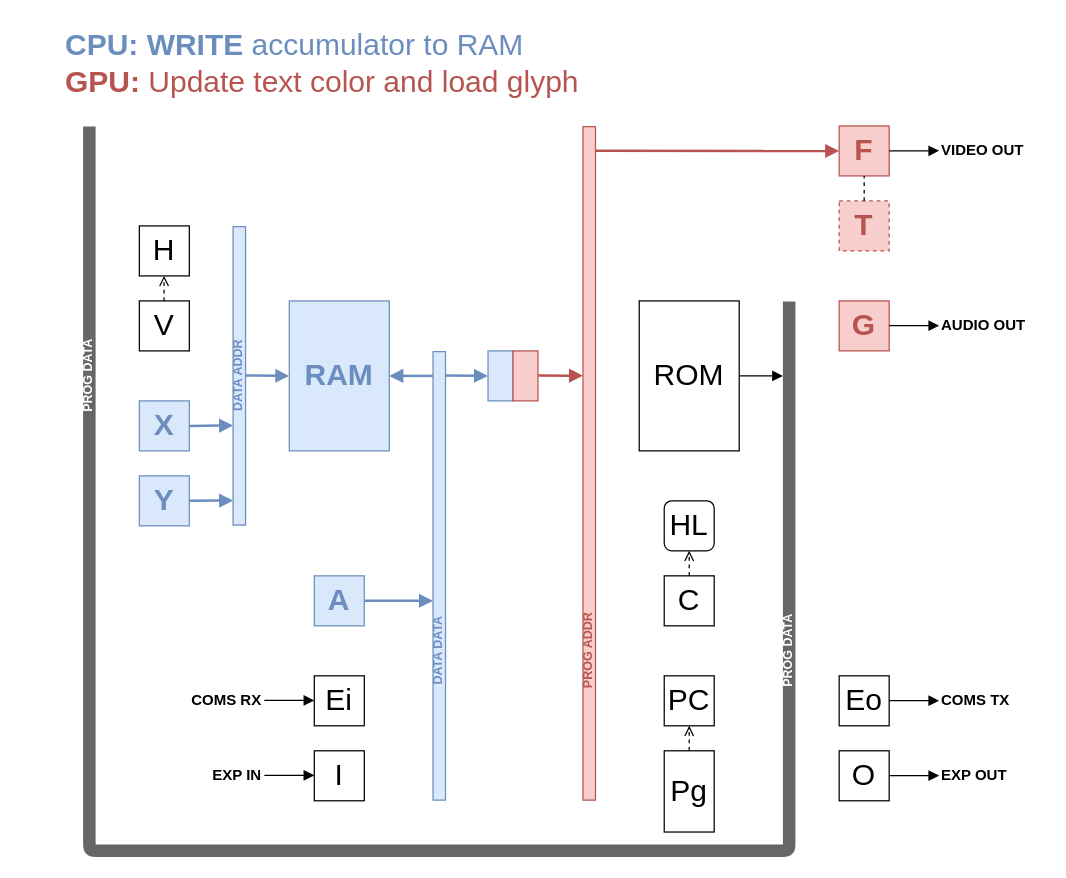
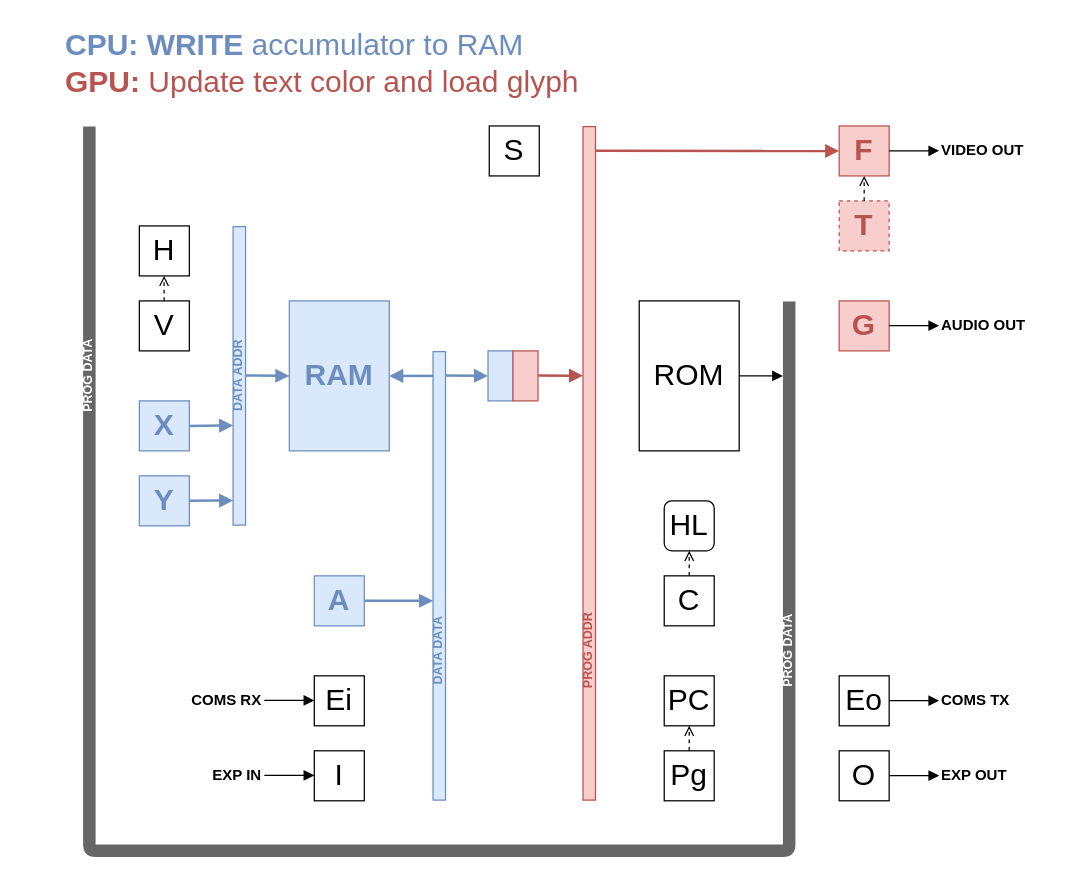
node "S": added
edge "F" -- "T": arrowhead none -> open
node "Pg": size 50x81 -> 50x50
